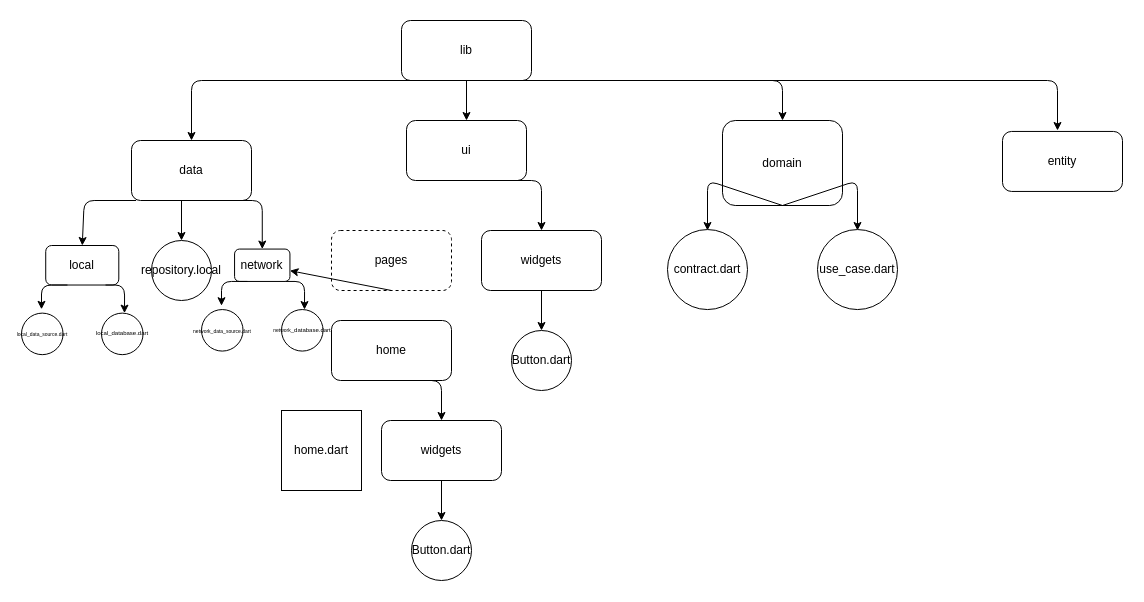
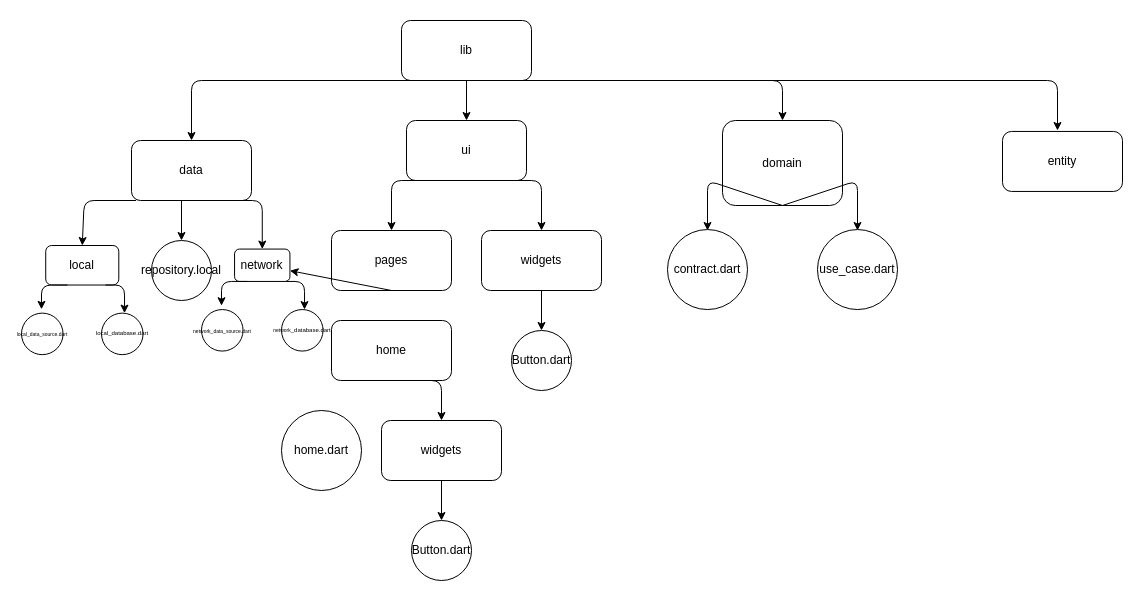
edge "ui" -> "pages": added
node "pages": style dashed -> solid
node "home.dart": shape rectangle -> ellipse
